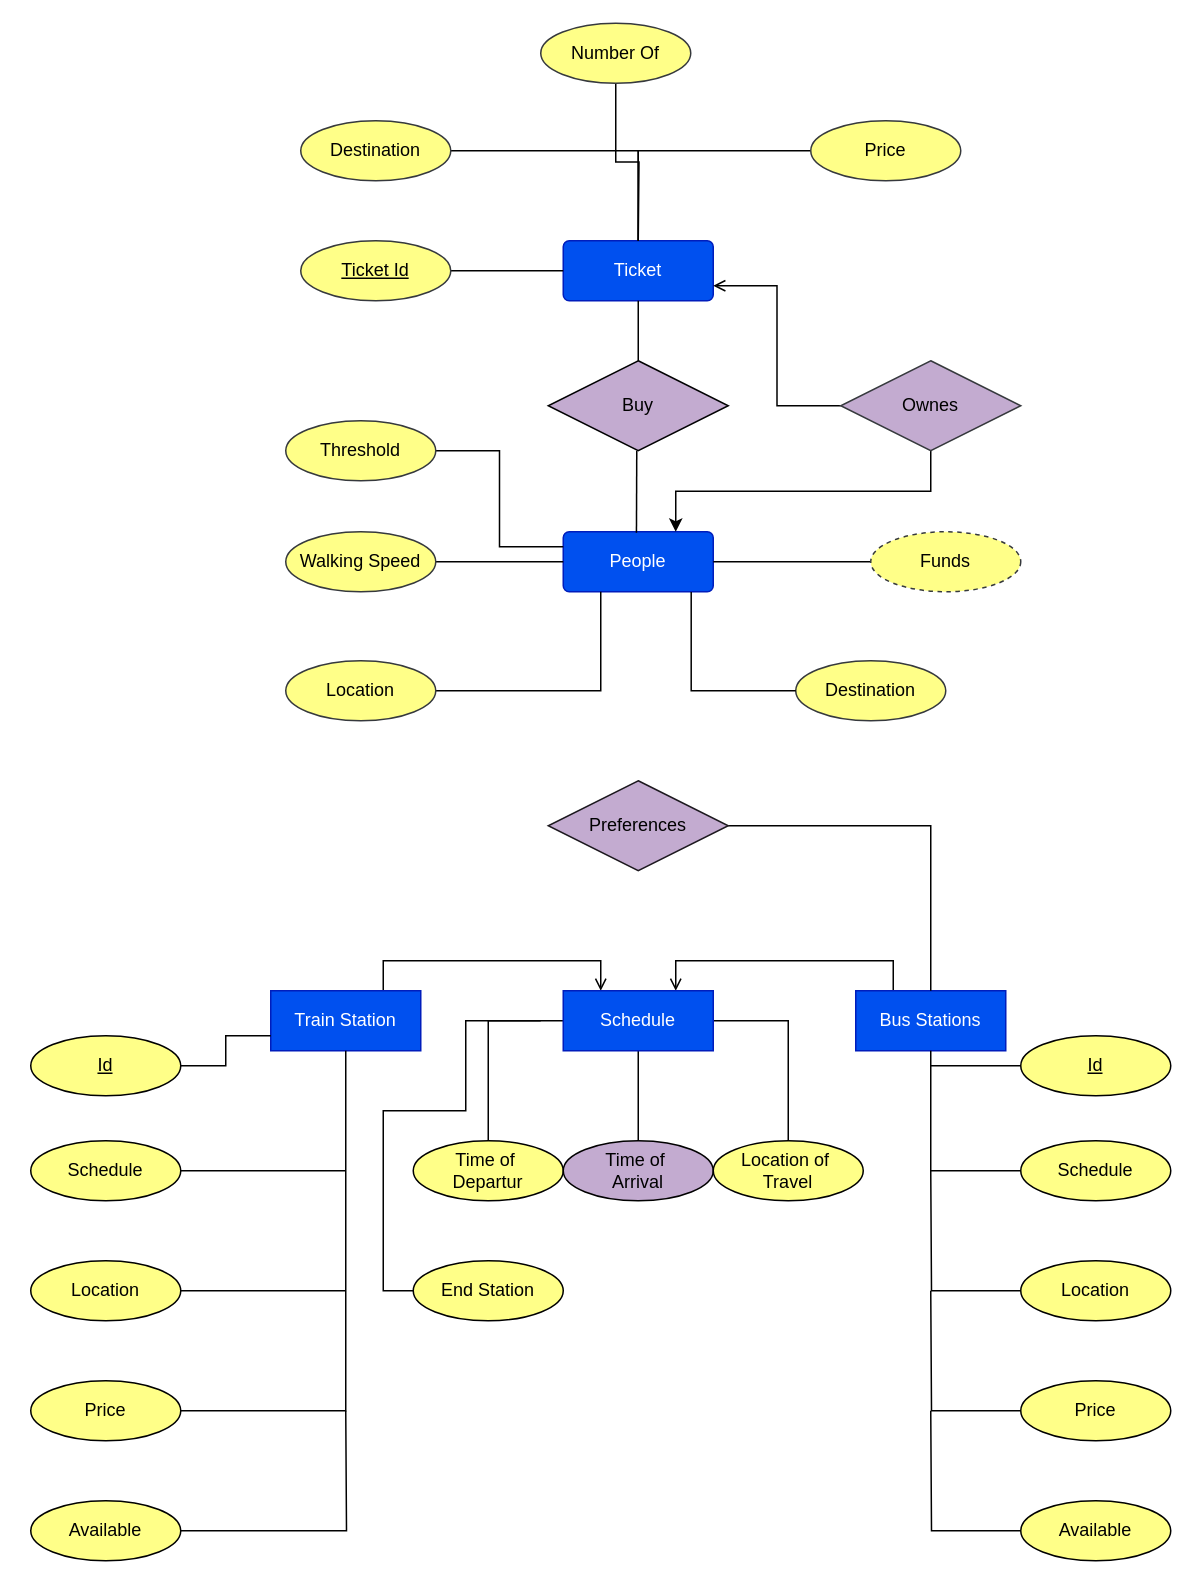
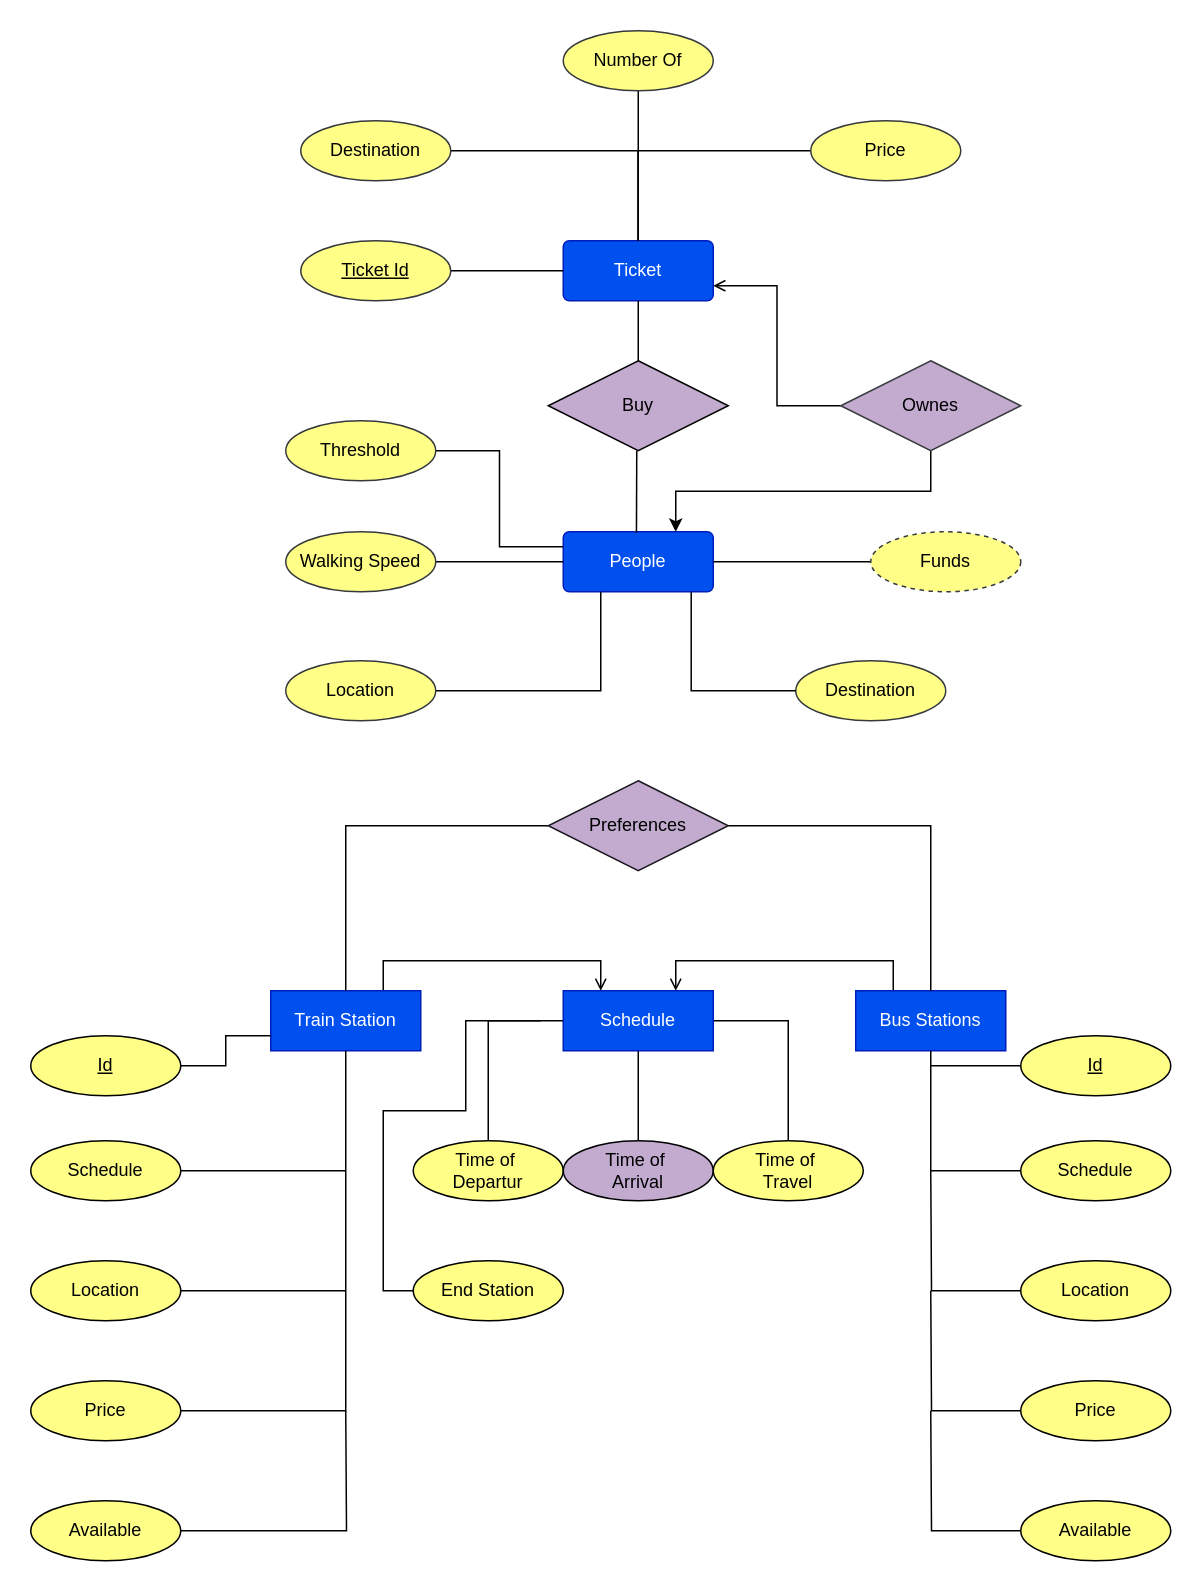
node "Number Of": moved (616, 53) -> (638, 61)
edge "Preferences" -- "Train Station": added
node "Location of Travel": label "Location of Travel" -> "Time of Travel"
